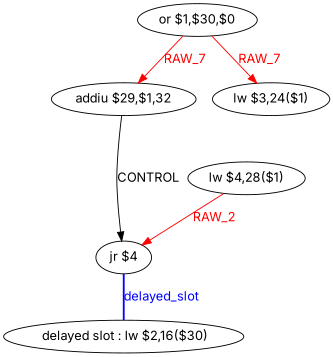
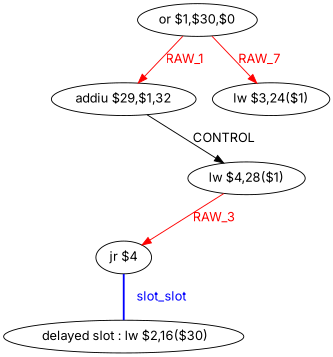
edge "or $1,$30,$0" -> "addiu $29,$1,32": label "RAW_7" -> "RAW_1"
edge "addiu $29,$1,32" -> "jr $4": now "addiu $29,$1,32" -> "lw $4,28($1)"
edge "lw $4,28($1)" -> "jr $4": label "RAW_2" -> "RAW_3"
edge "jr $4" -- "delayed slot : lw $2,16($30)": label "delayed_slot" -> "slot_slot"
